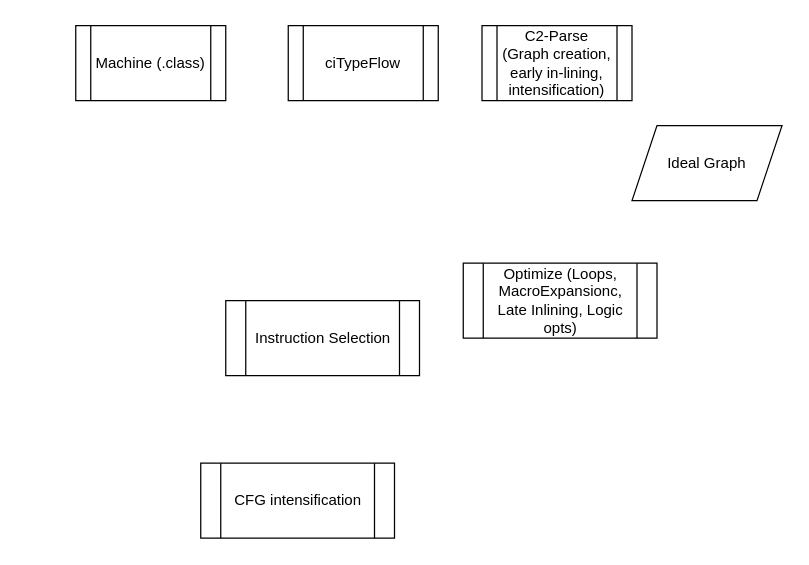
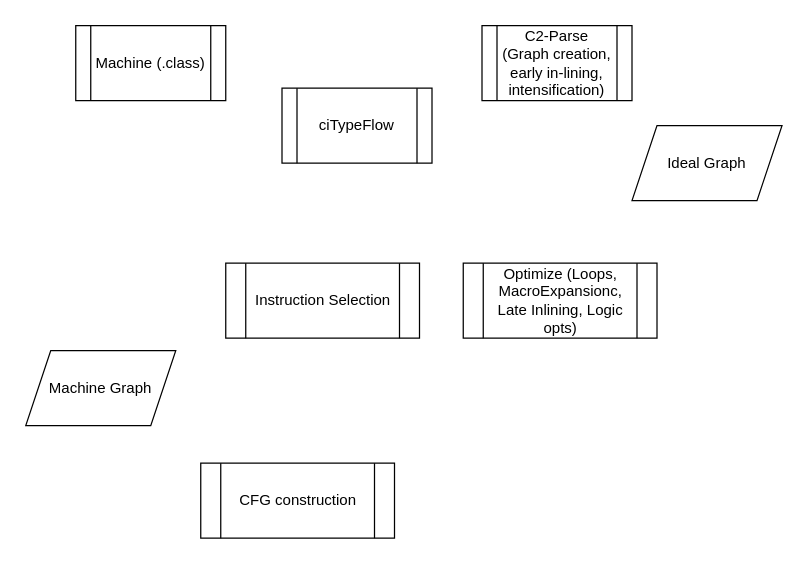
node "ciTypeFlow": moved (363, 63) -> (357, 126)
node "Instruction Selection": moved (323, 338) -> (323, 301)
node "Machine Graph": added
node "CFG intensification": label "CFG intensification" -> "CFG construction"
